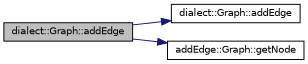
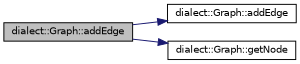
node "addEdge::Graph::getNode": label "addEdge::Graph::getNode" -> "dialect::Graph::getNode"
